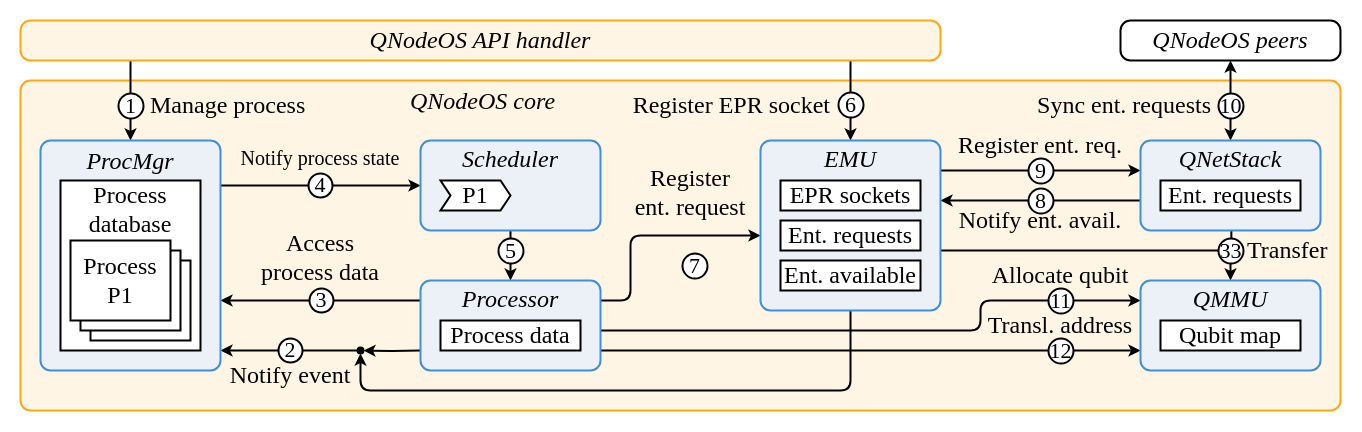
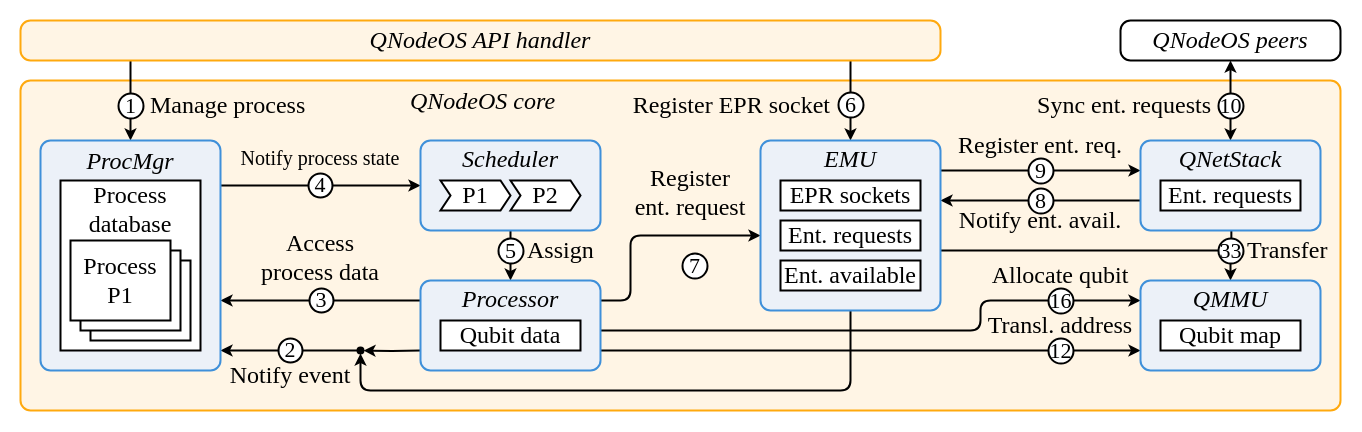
node "P2": added
node "Assign": added
node "11": label "11" -> "16"
node "Process data": label "Process data" -> "Qubit data"
